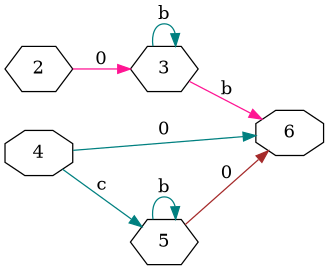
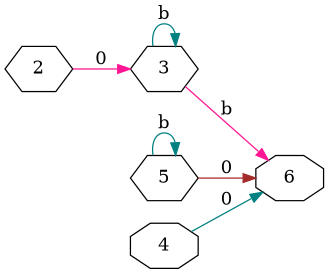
edge "4" -> "5": removed, label "c"
